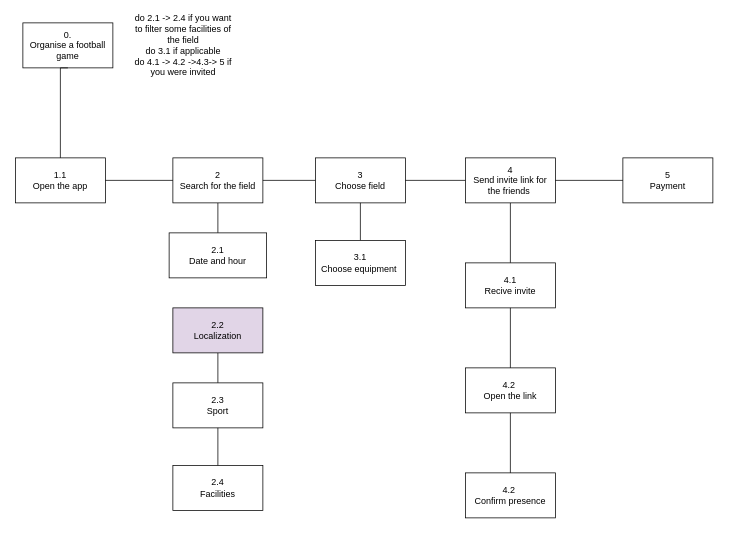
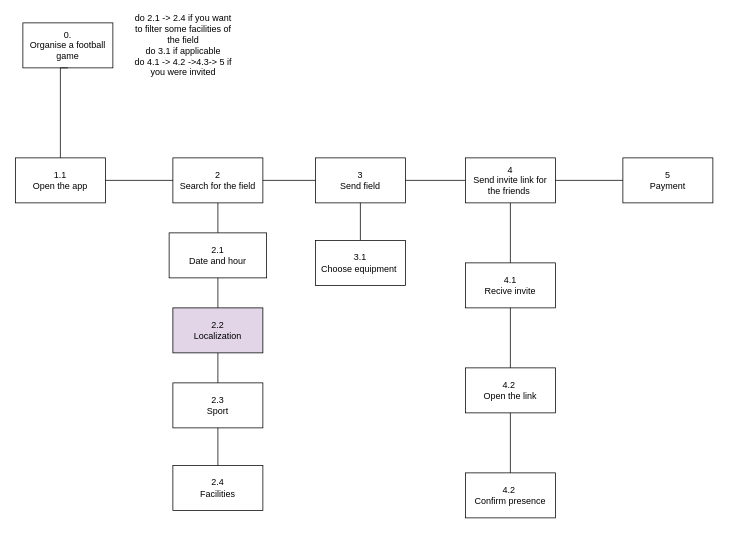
node "3 Choose field": label "3 Choose field" -> "3 Send field"
edge "2.1 Date and hour" -- "2.2 Localization": added
